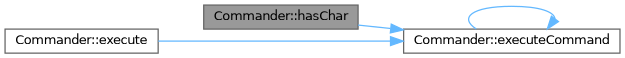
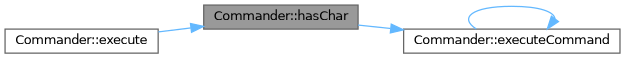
edge "Commander::execute" -> "Commander::executeCommand": now "Commander::execute" -> "Commander::hasChar"
